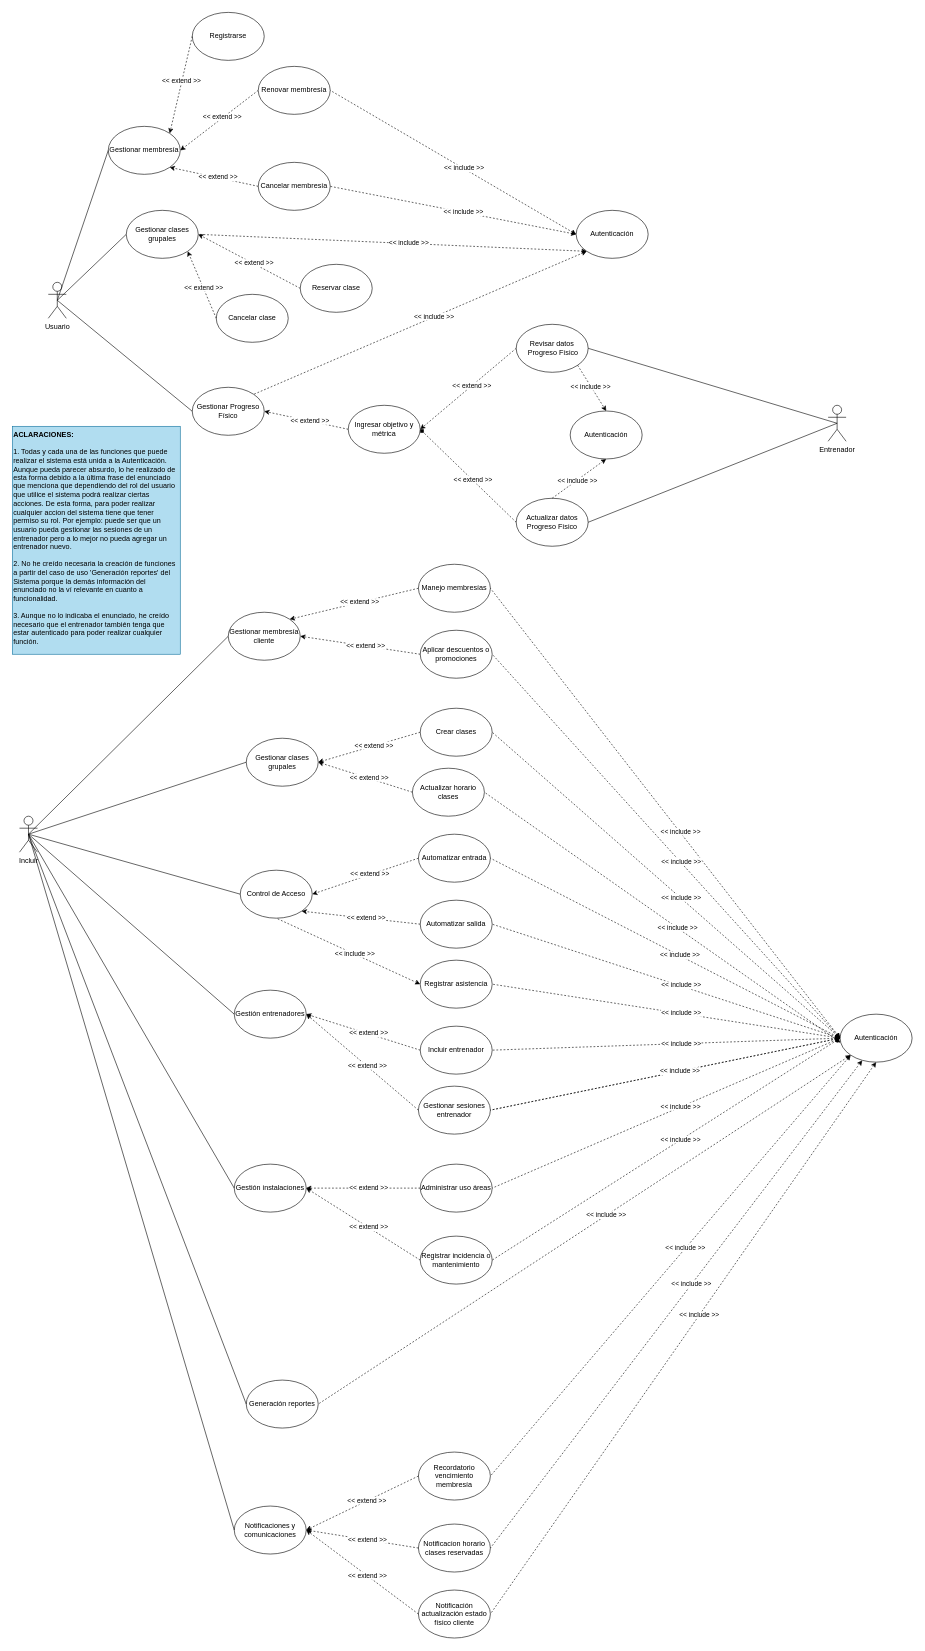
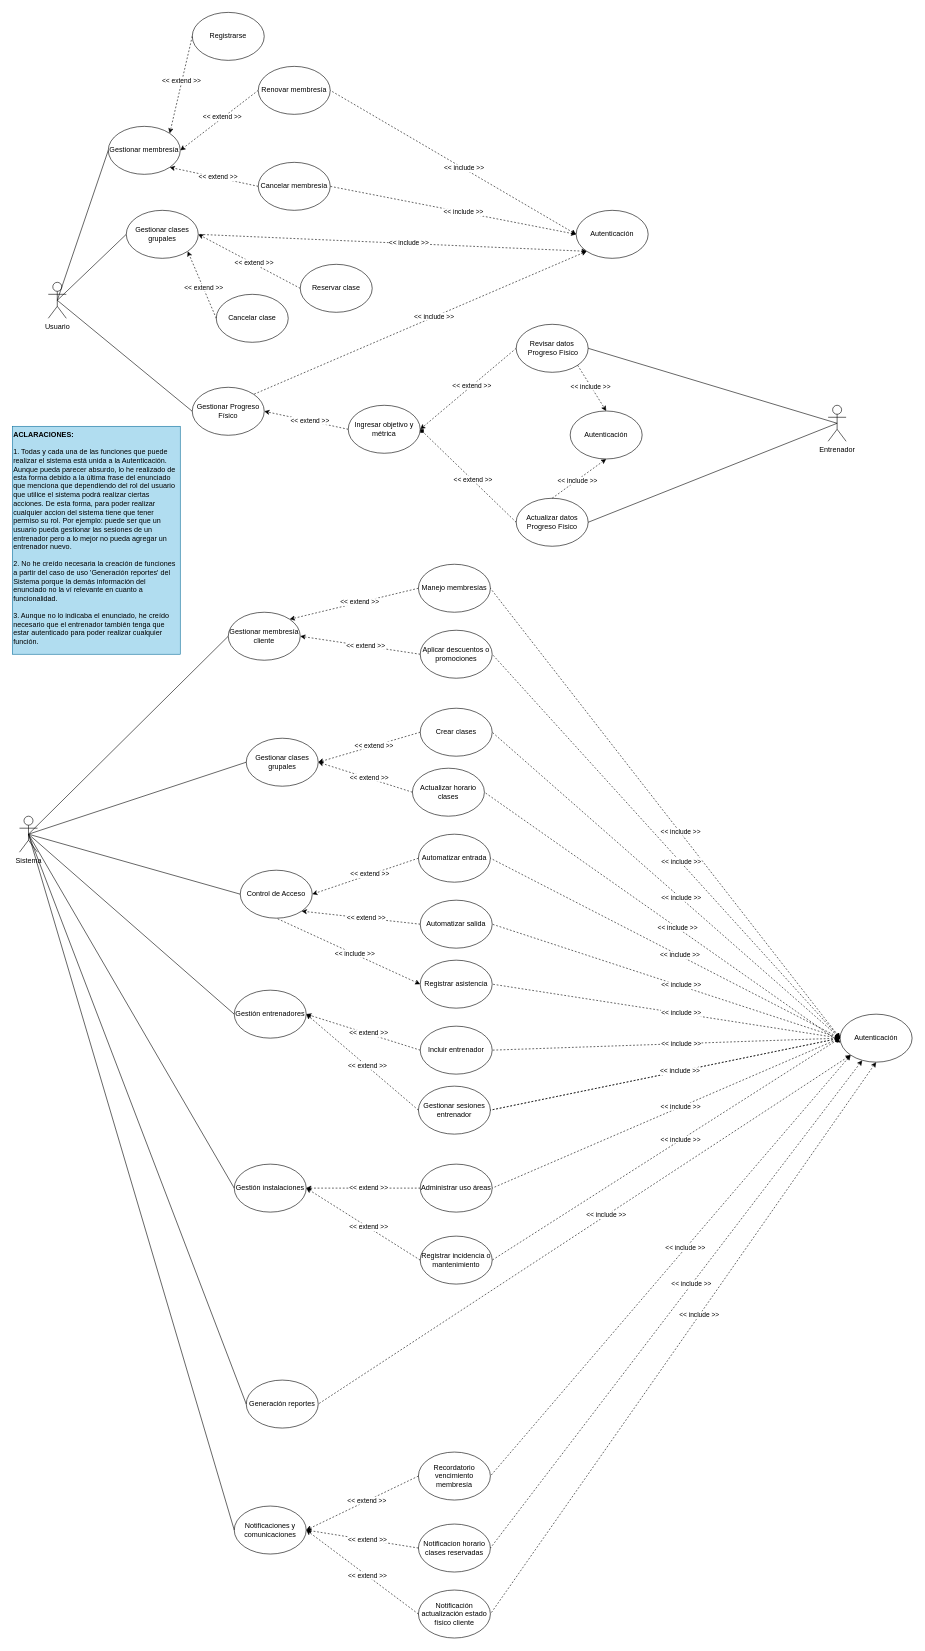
node "Incluir": label "Incluir" -> "Sistema"
